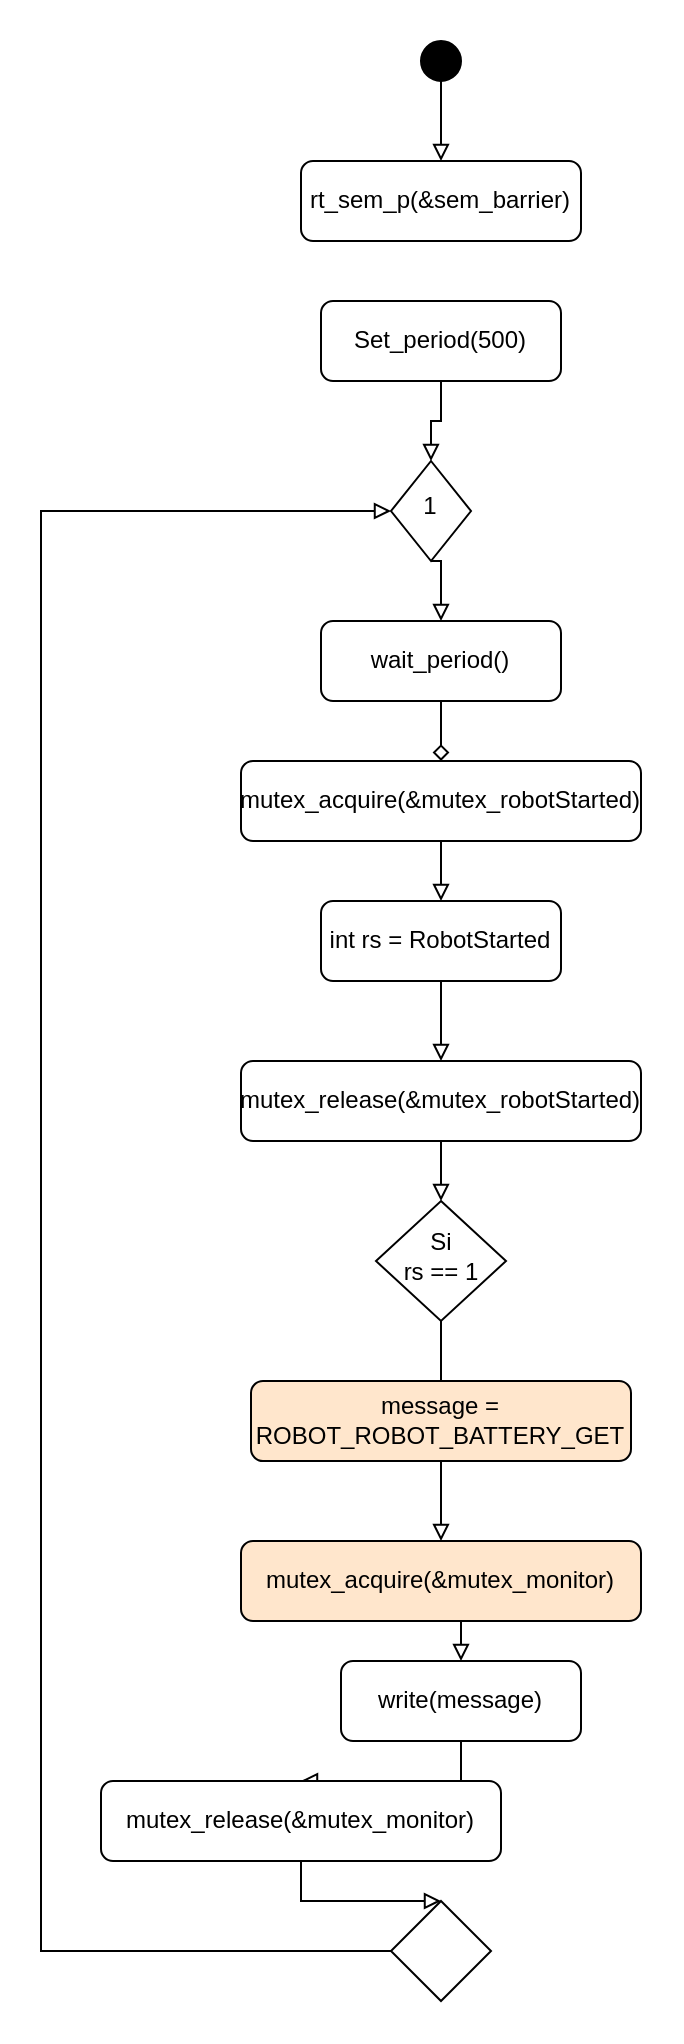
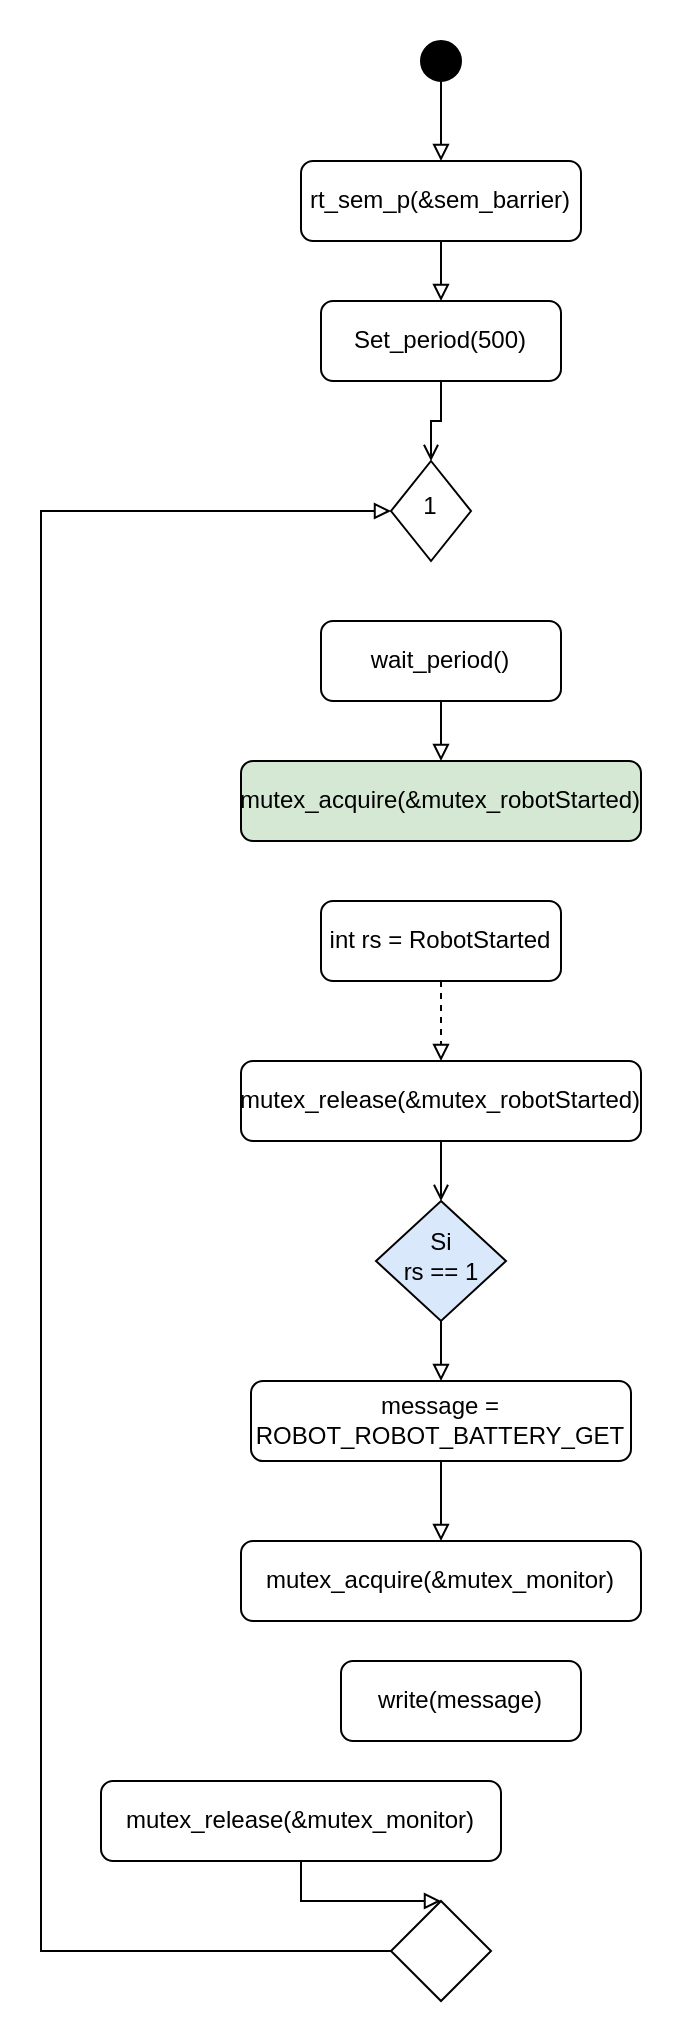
edge "rt_sem_p(&sem_barrier)" -> "Set_period(500)": added
edge "Set_period(500)" -> "1": arrowhead block -> open
edge "1" -> "wait_period()": removed
edge "wait_period()" -> "mutex_acquire(&mutex_robotStarted)": arrowhead diamond -> block
node "mutex_acquire(&mutex_robotStarted)": fillcolor #ffffff -> #d5e8d4
edge "mutex_acquire(&mutex_robotStarted)" -> "int rs = RobotStarted": removed
edge "int rs = RobotStarted" -> "mutex_release(&mutex_robotStarted)": style solid -> dashed
edge "mutex_release(&mutex_robotStarted)" -> "Si rs == 1": arrowhead block -> open
node "Si rs == 1": fillcolor #ffffff -> #dae8fc
edge "Si rs == 1" -- "message = ROBOT_ROBOT_BATTERY_GET": arrowhead none -> block
node "message = ROBOT_ROBOT_BATTERY_GET": fillcolor #ffe6cc -> #ffffff
node "mutex_acquire(&mutex_monitor)": fillcolor #ffe6cc -> #ffffff
edge "mutex_acquire(&mutex_monitor)" -> "write(message)": removed
edge "write(message)" -> "mutex_release(&mutex_monitor)": removed
